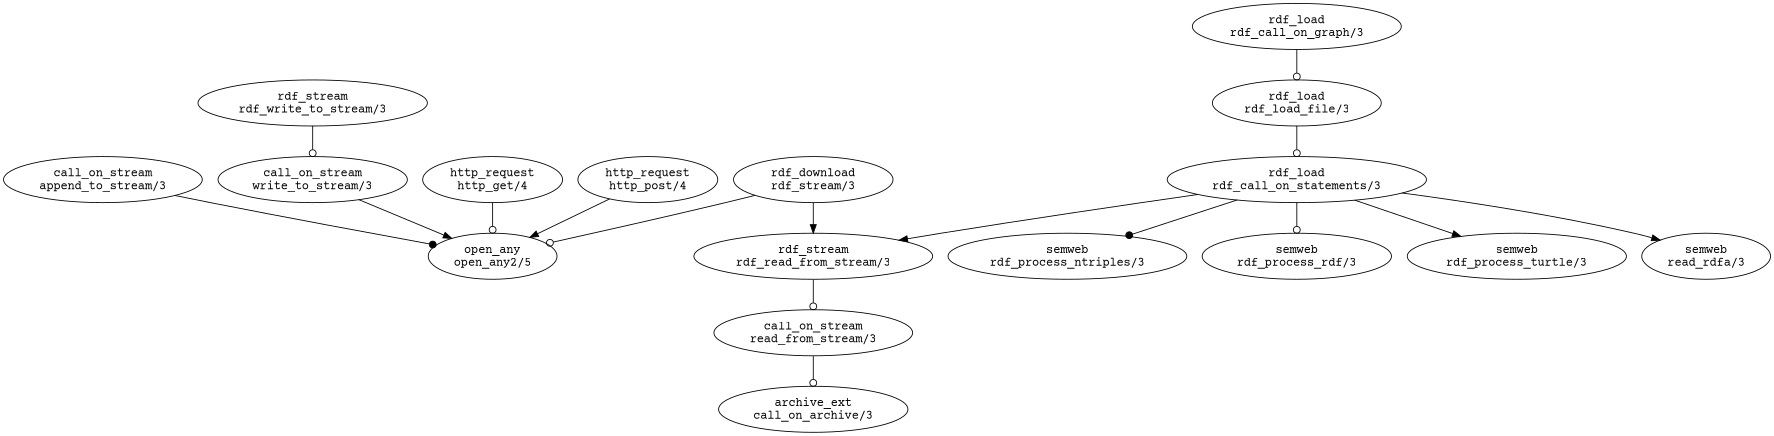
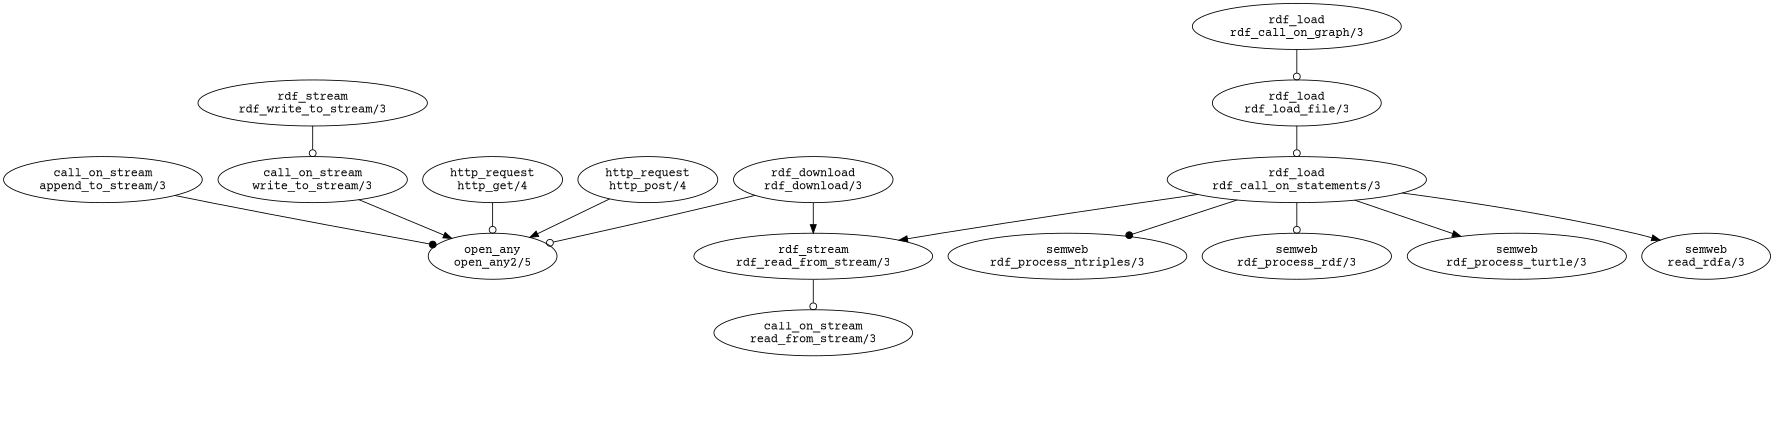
node "rdf_download": text "rdf_stream/3" -> "rdf_download/3"
node "archive_ext": removed
